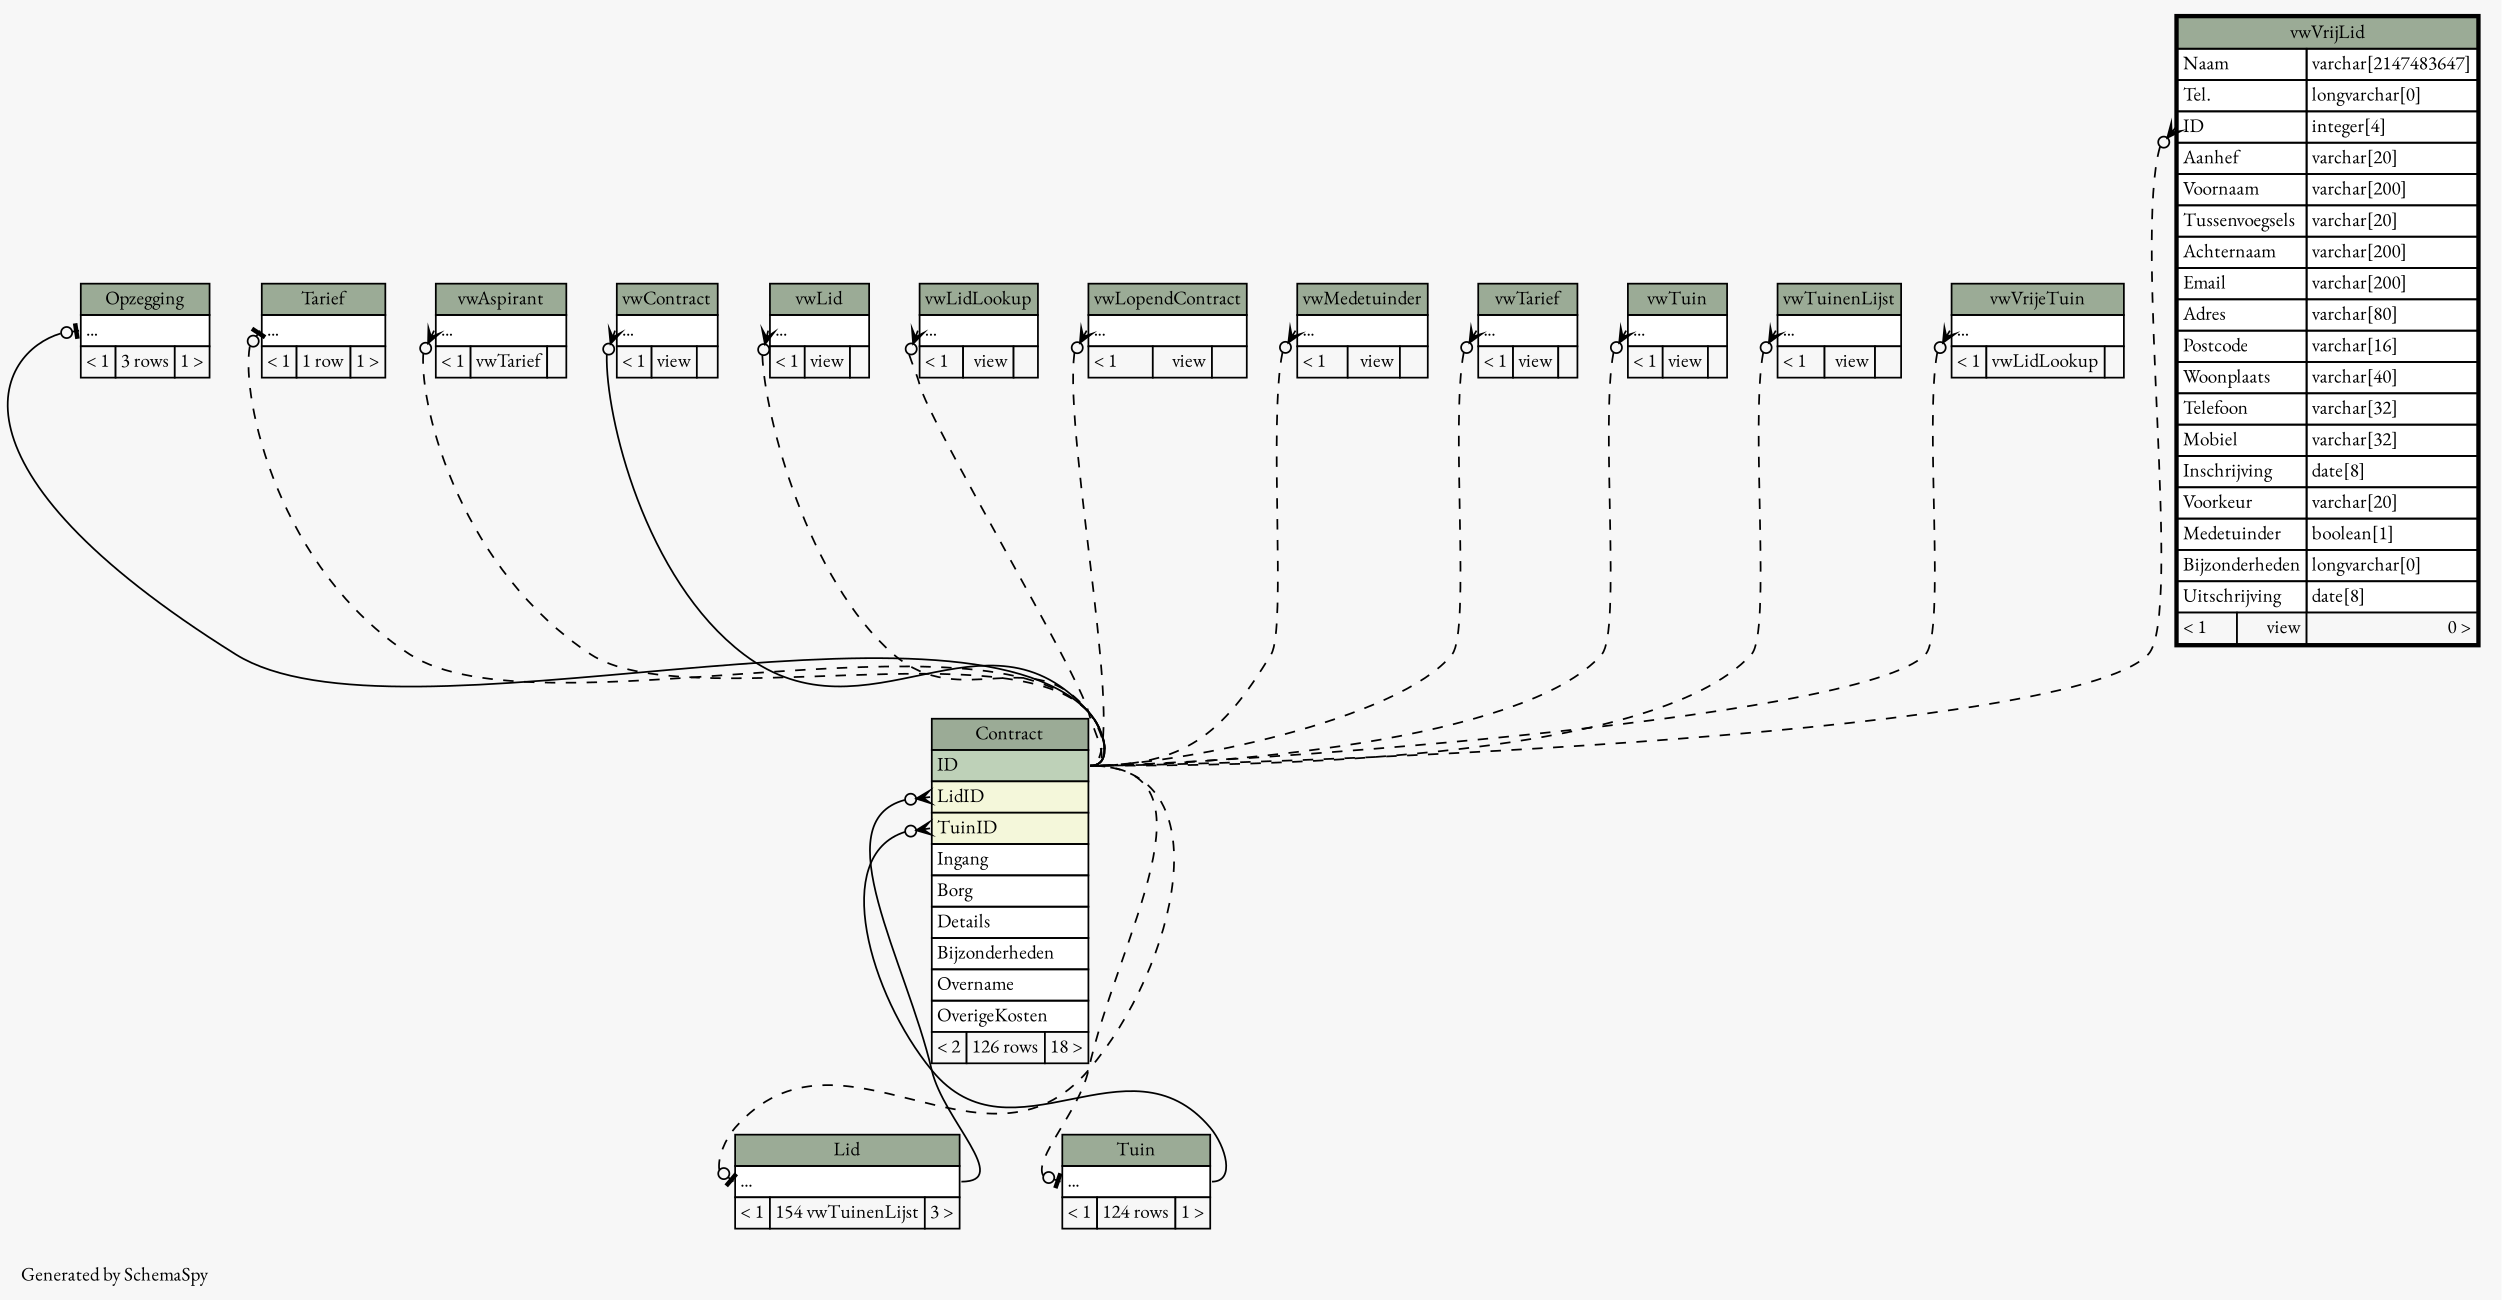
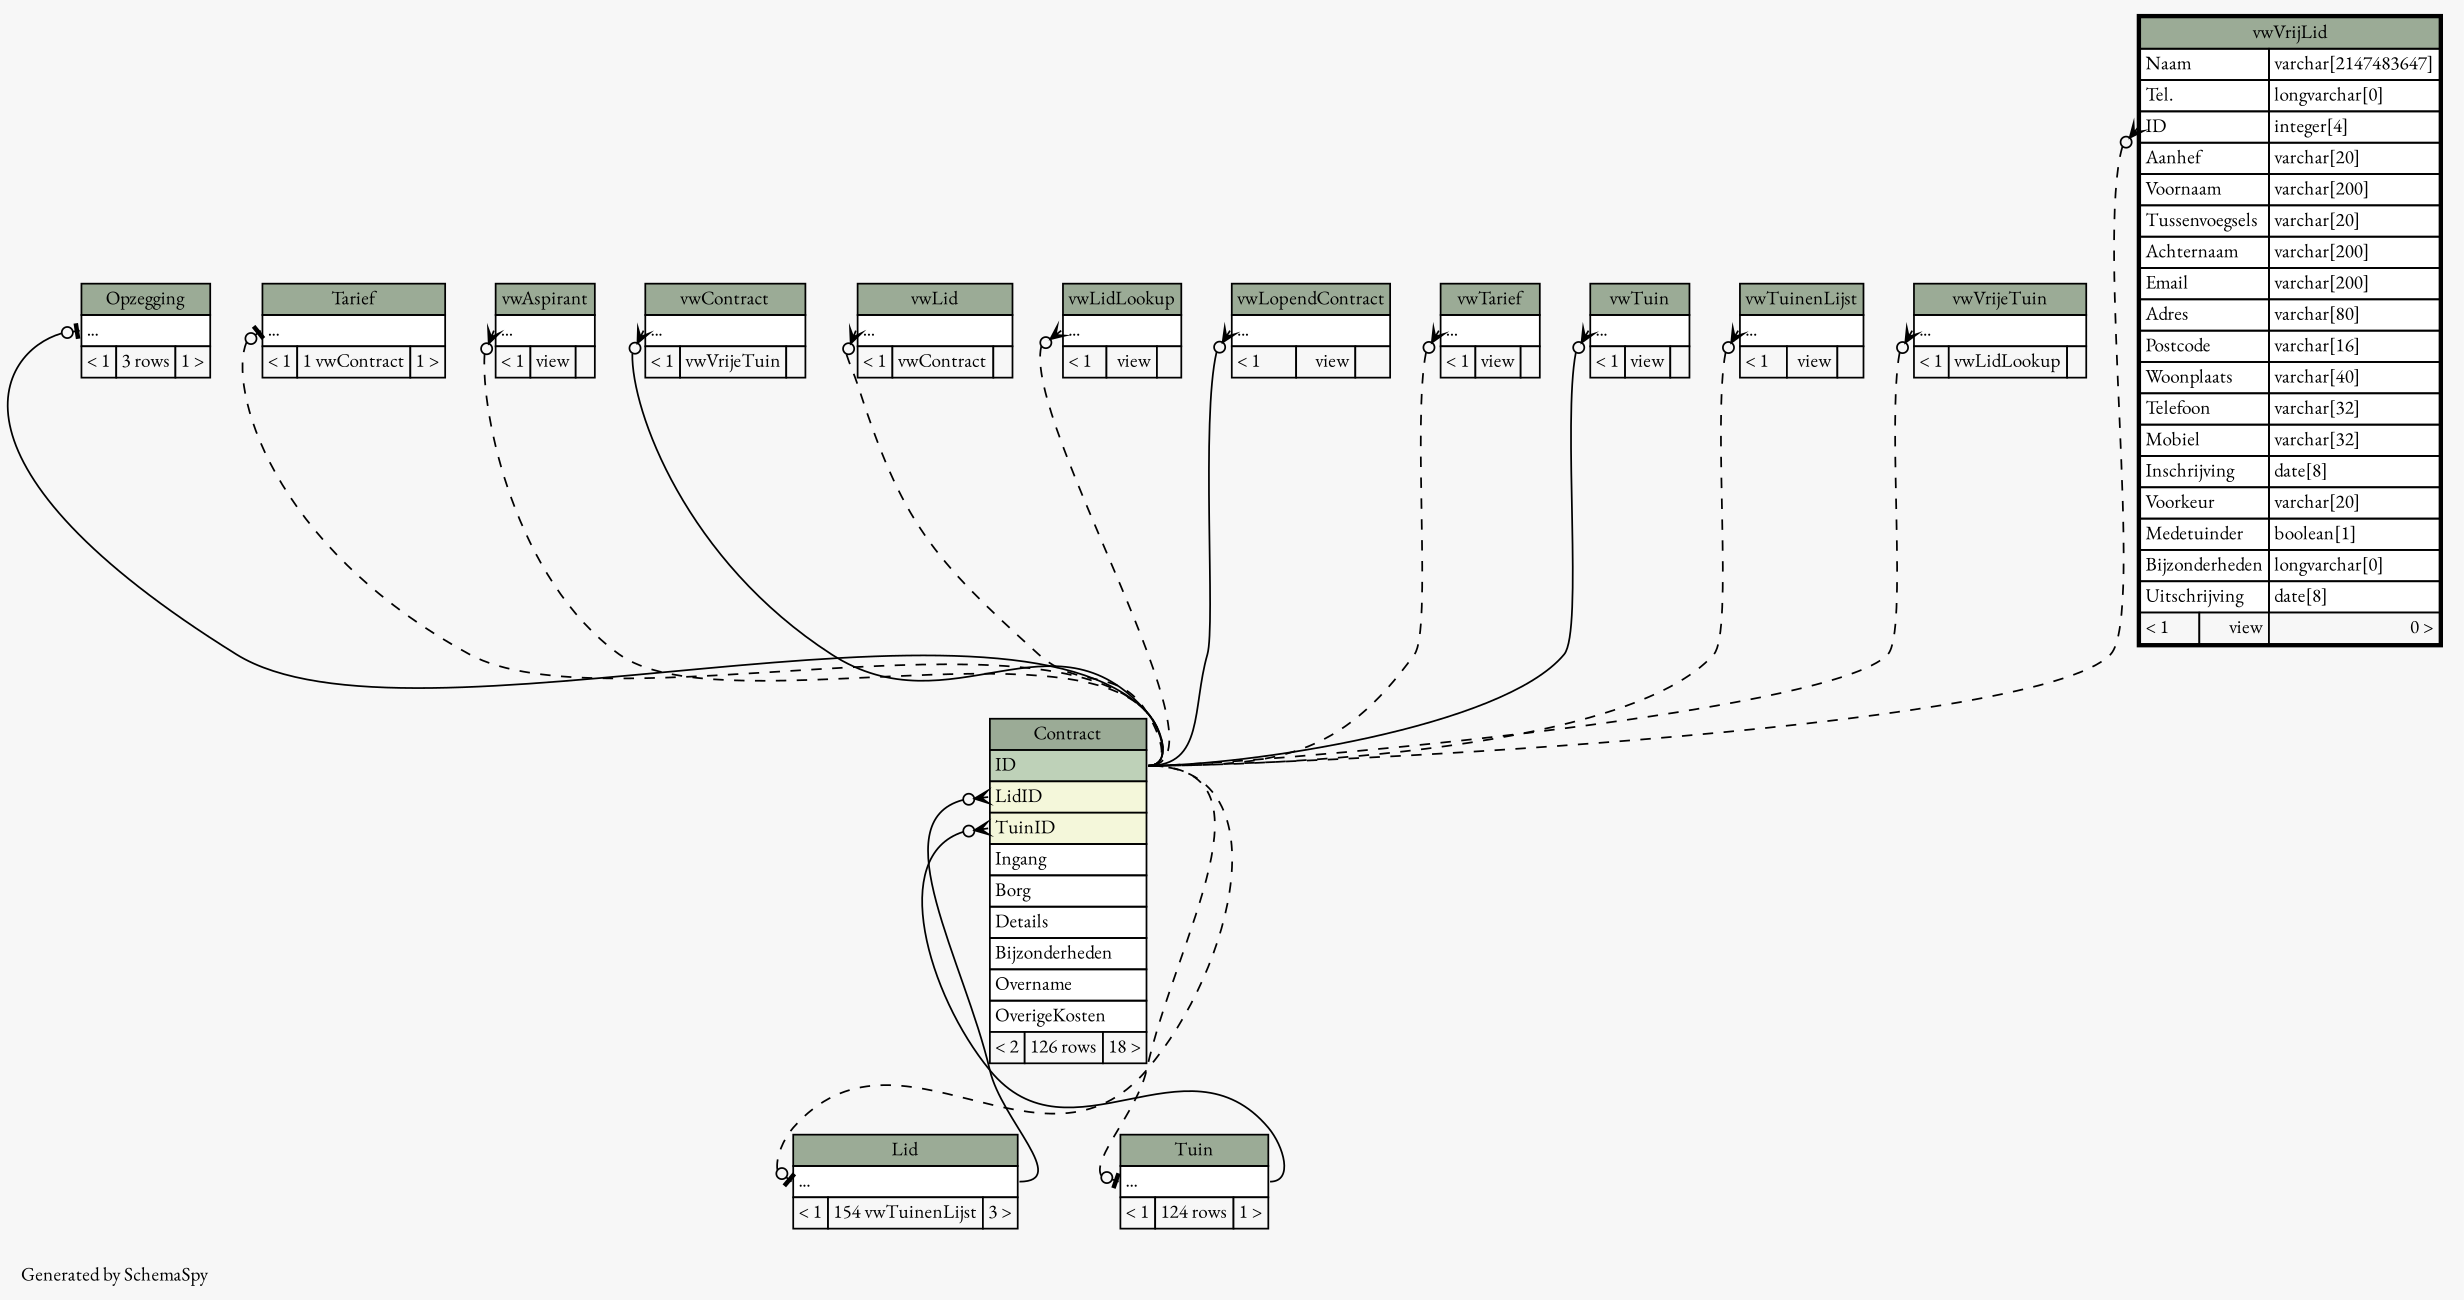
node "vwMedetuinder": removed
node "Tarief": text "1 row" -> "1 vwContract"
node "vwAspirant": text "vwTarief" -> "view"
node "vwContract": text "view" -> "vwVrijeTuin"
node "vwLid": text "view" -> "vwContract"
edge "Contract" -> "vwLopendContract": style dashed -> solid
edge "Contract" -> "vwTuin": style dashed -> solid
